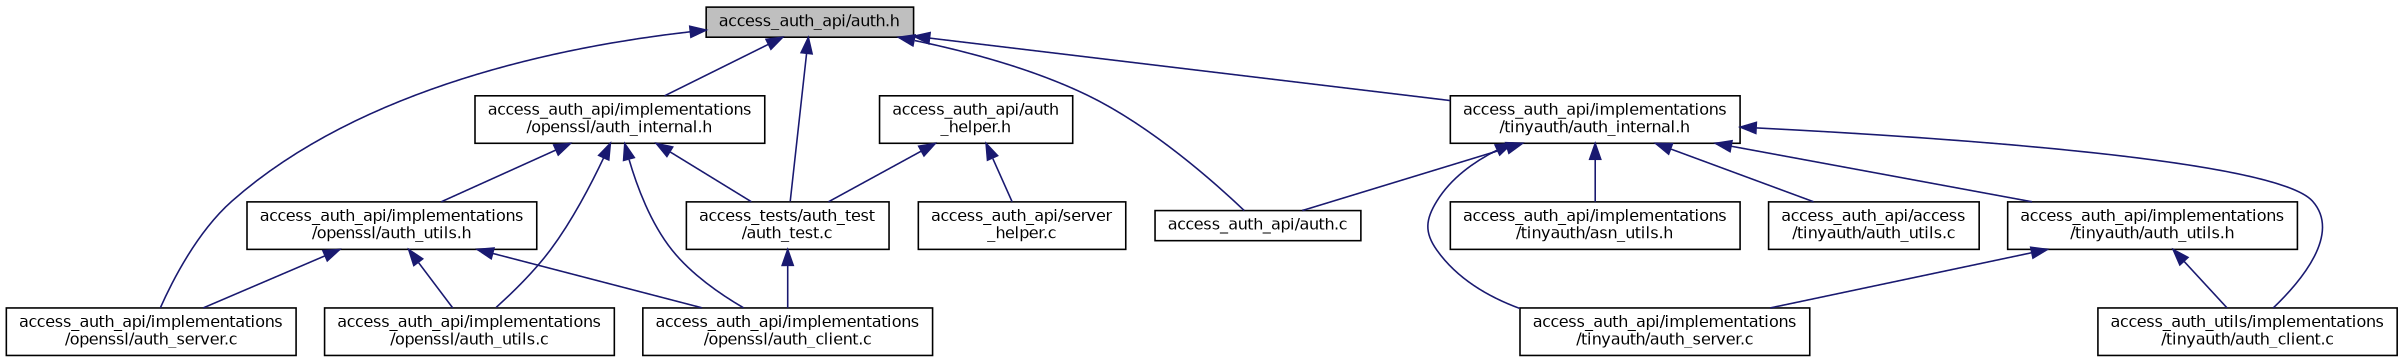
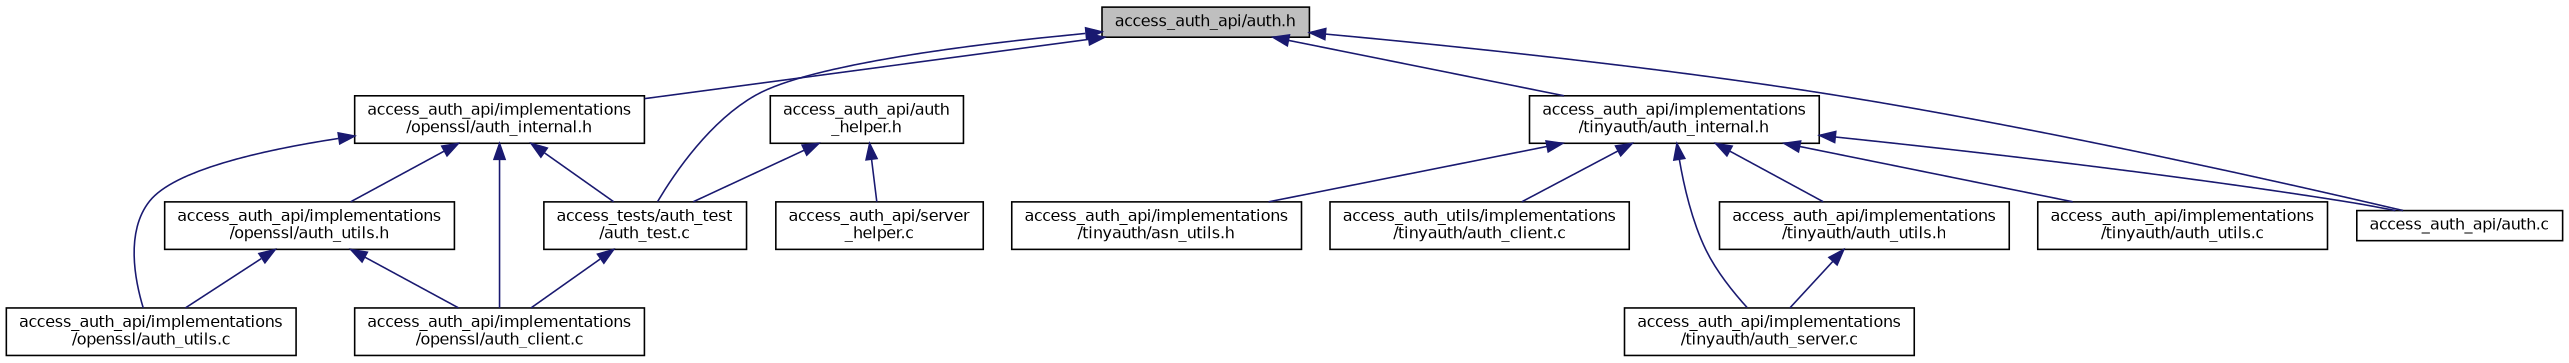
node "access_auth_api/access /tinyauth/auth_utils.c": label "access_auth_api/access /tinyauth/auth_utils.c" -> "access_auth_api/implementations /tinyauth/auth_utils.c"
edge "access_auth_utils/implementations /tinyauth/auth_client.c" -> "access_auth_api/implementations /tinyauth/auth_utils.h": removed
node "access_auth_api/implementations /openssl/auth_server.c": removed
